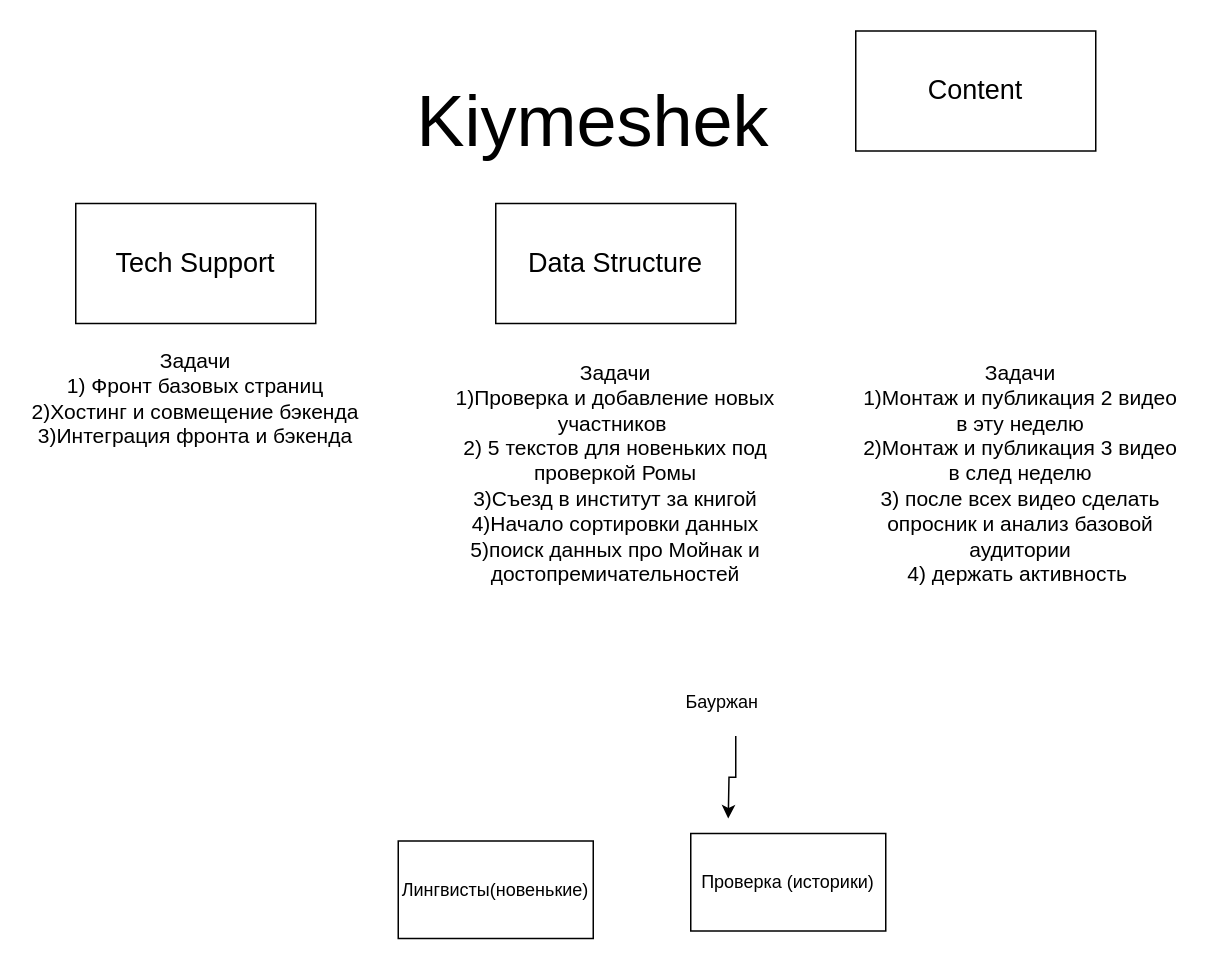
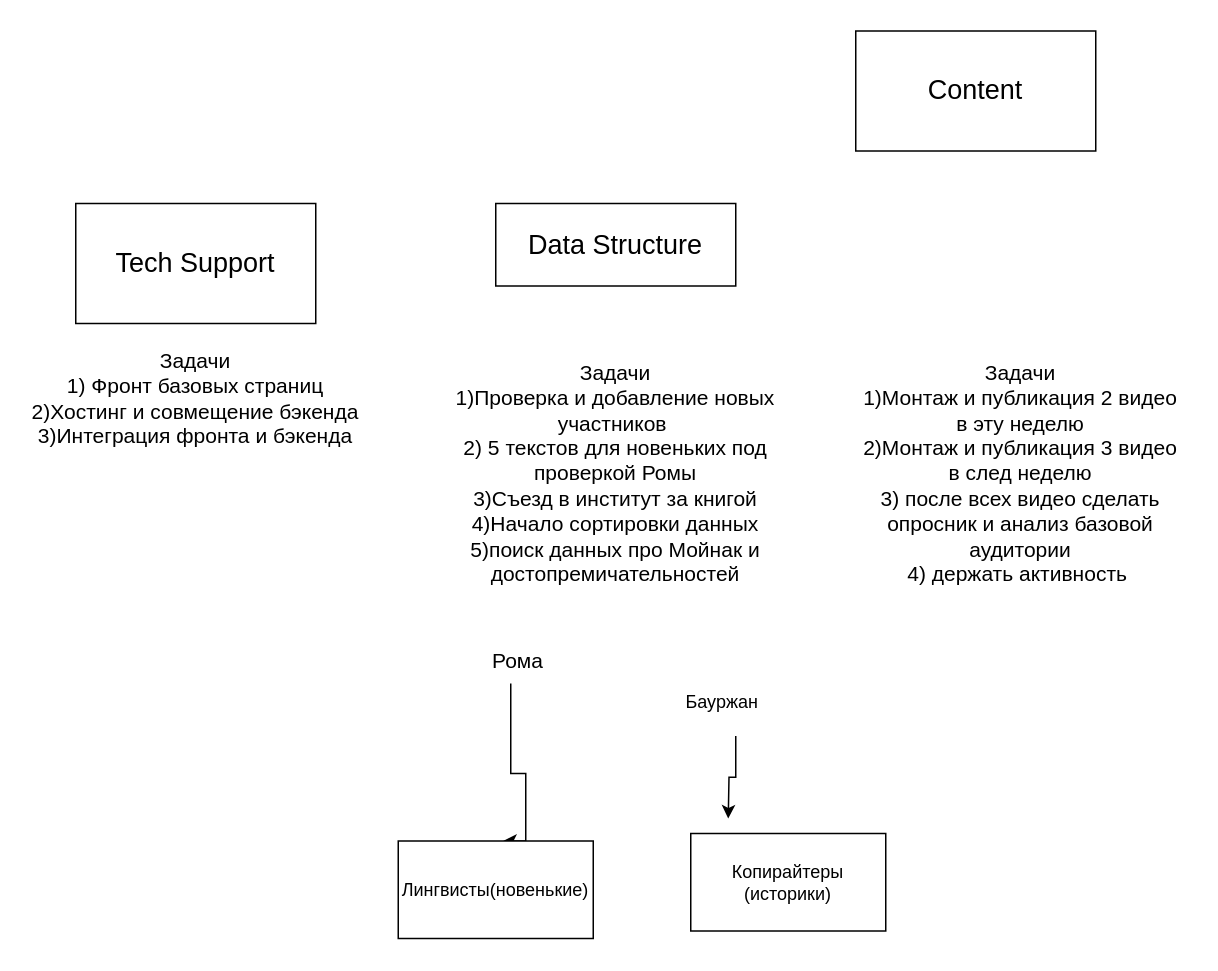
node "Kiymeshek": removed
node "Data Structure": size 240x120 -> 240x83
node "Рома": added
edge "Рома" -> "Лингвисты(новенькие)": added
node "Проверка (историки)": label "Проверка (историки)" -> "Копирайтеры (историки)"
